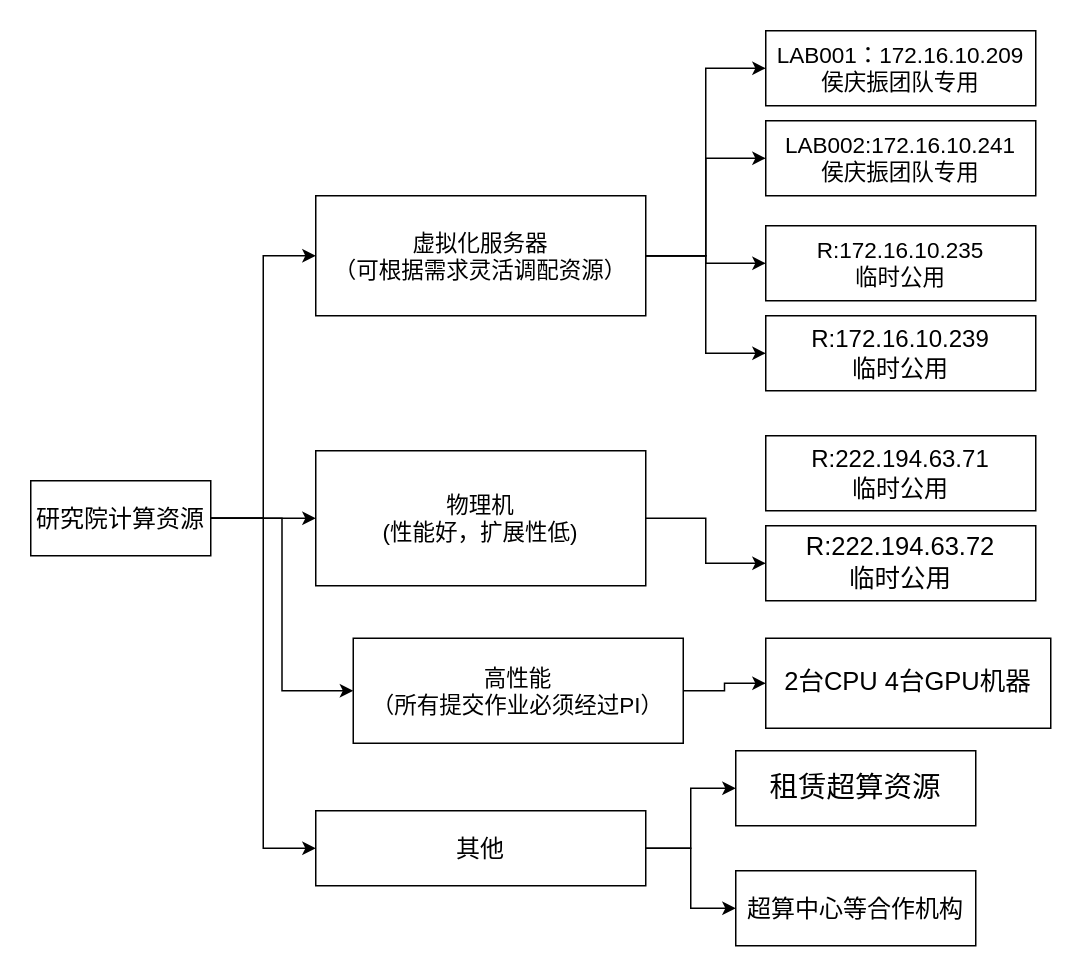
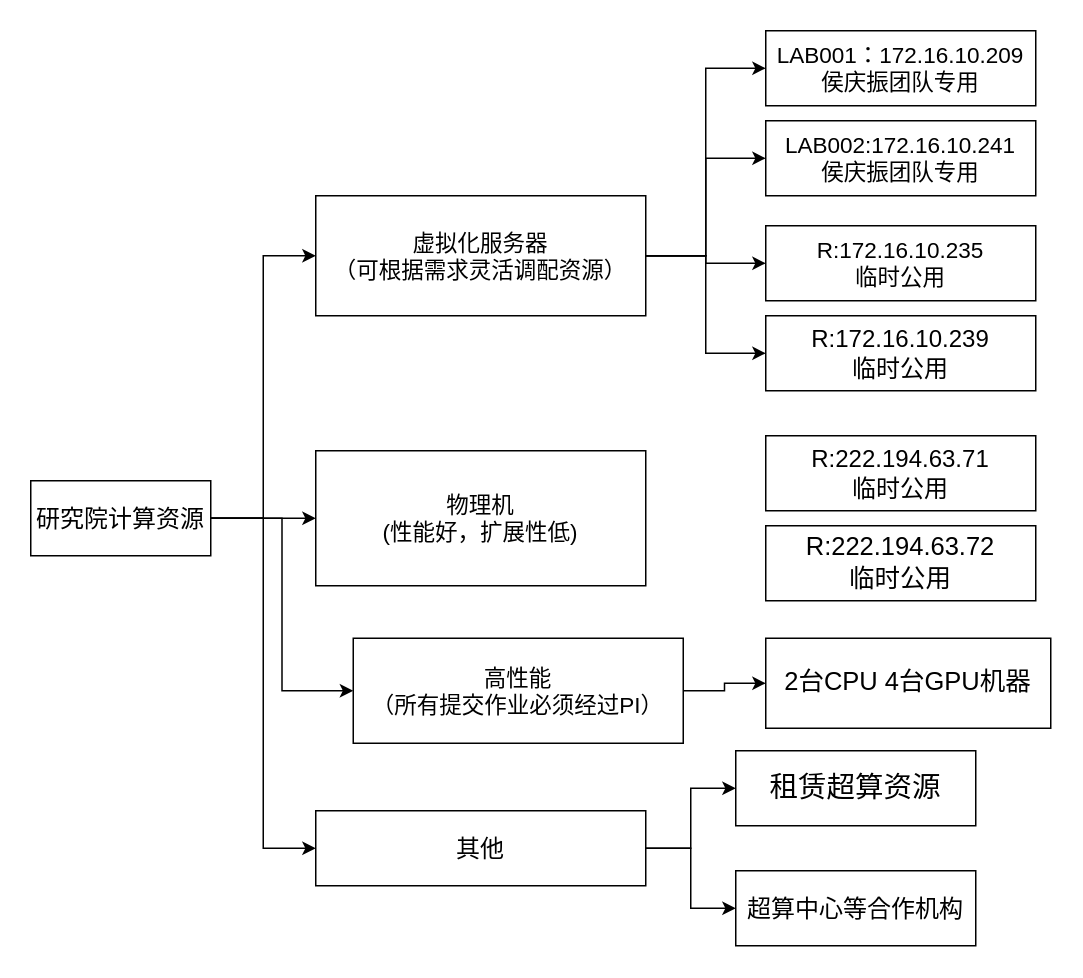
edge "物理机(性能好，扩展性低)" -> "R:222.194.63.72临时公用": removed
